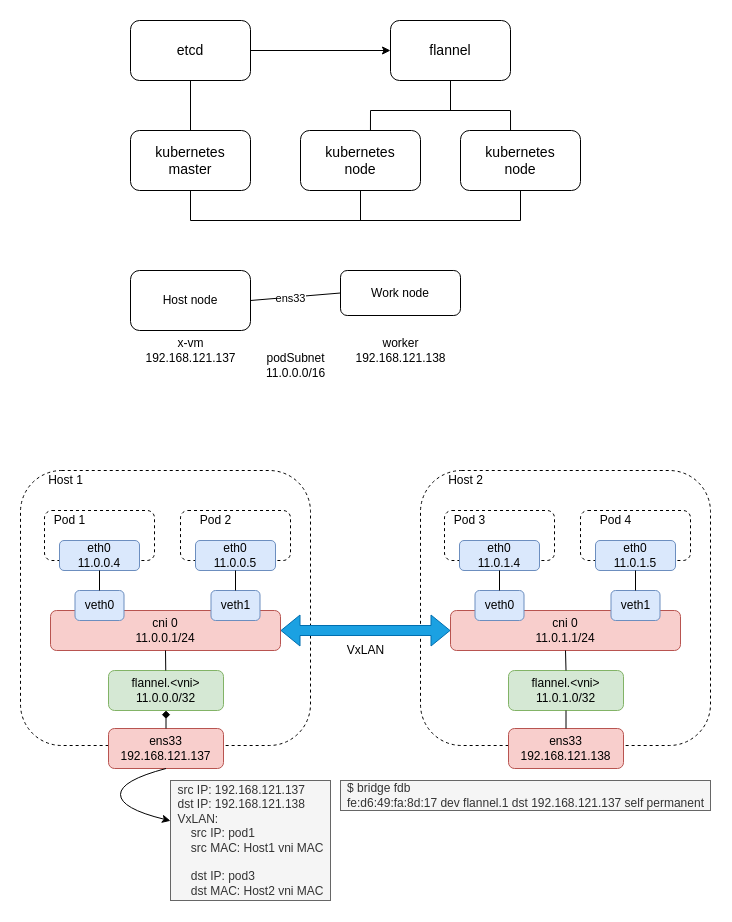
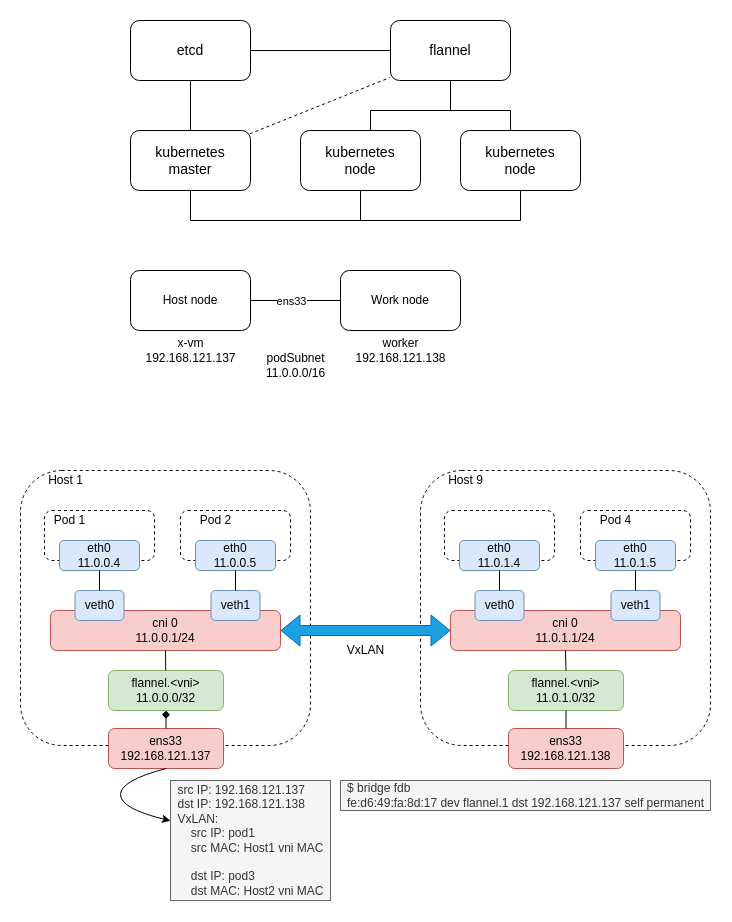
edge "etcd" -> "flannel": arrowhead classic -> none
edge "flannel" -- "kubernetesmaster": added
node "Work node": size 120x45 -> 120x60
node "Host 2": label "Host 2" -> "Host 9"
node "Pod 3": removed
